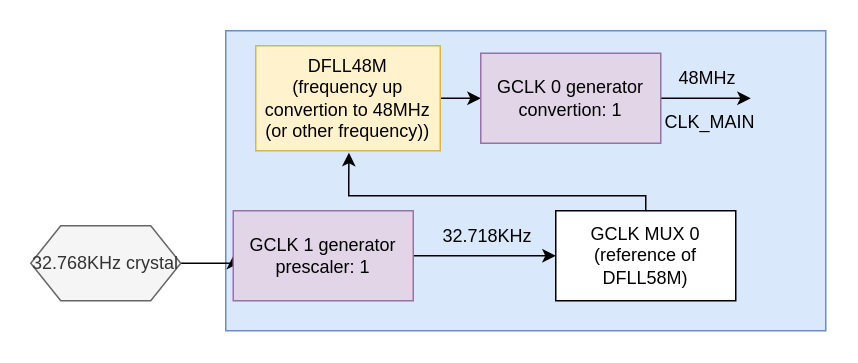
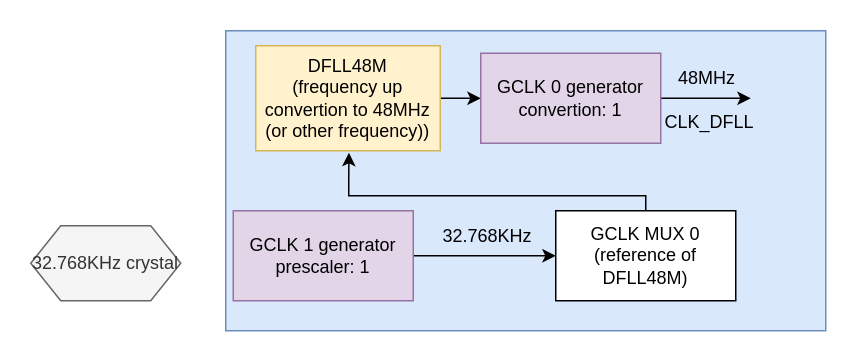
node "48MHz CLK_MAIN": label "48MHz CLK_MAIN" -> "48MHz CLK_DFLL"
node "32.718KHz": label "32.718KHz" -> "32.768KHz"
node "GCLK MUX 0 (reference of DFLL58M)": label "GCLK MUX 0 (reference of DFLL58M)" -> "GCLK MUX 0 (reference of DFLL48M)"
edge "32.768KHz crystal" -> "GCLK 1 generator prescaler: 1": removed
